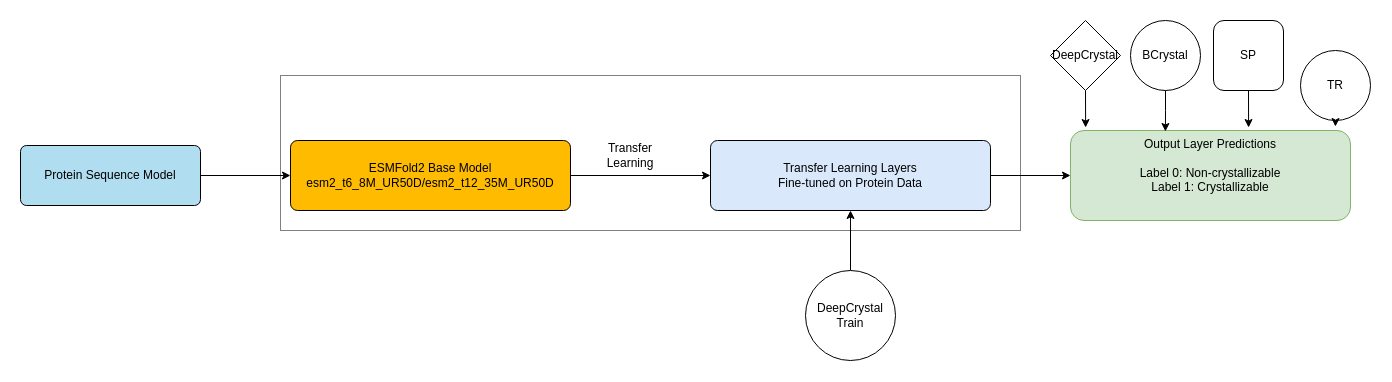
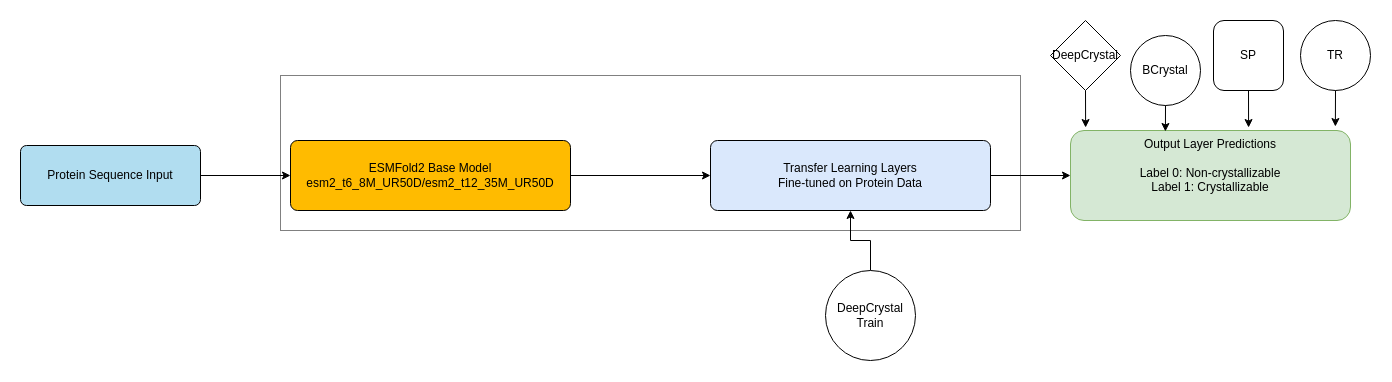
node "BCrystal": moved (1166, 56) -> (1166, 71)
node "TR": moved (1336, 86) -> (1336, 56)
node "Transfer Learning": removed
node "Protein Sequence Model": label "Protein Sequence Model" -> "Protein Sequence Input"
node "DeepCrystal Train": moved (851, 316) -> (871, 316)
